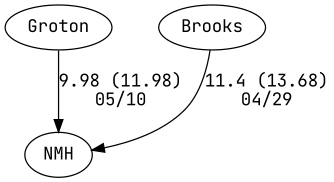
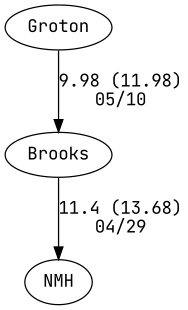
edge "Groton" -> "NMH": now "Groton" -> "Brooks"
